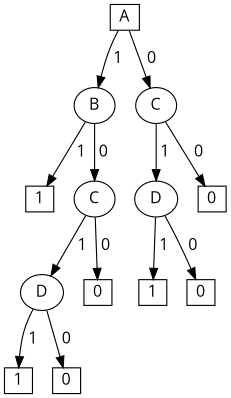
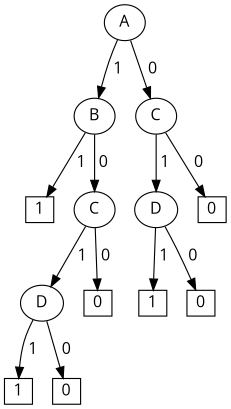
node "A": shape box -> ellipse
